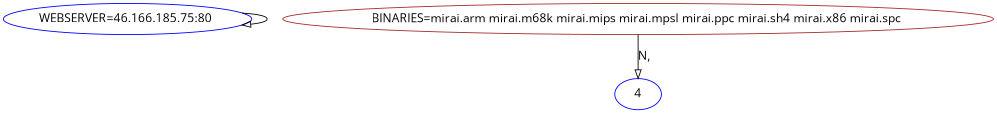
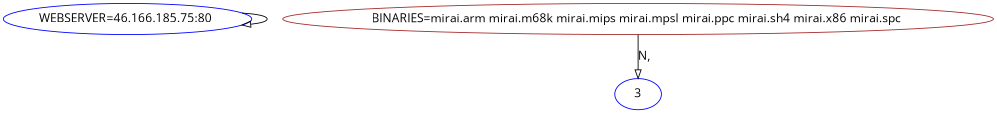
node "4": label "4" -> "3"
